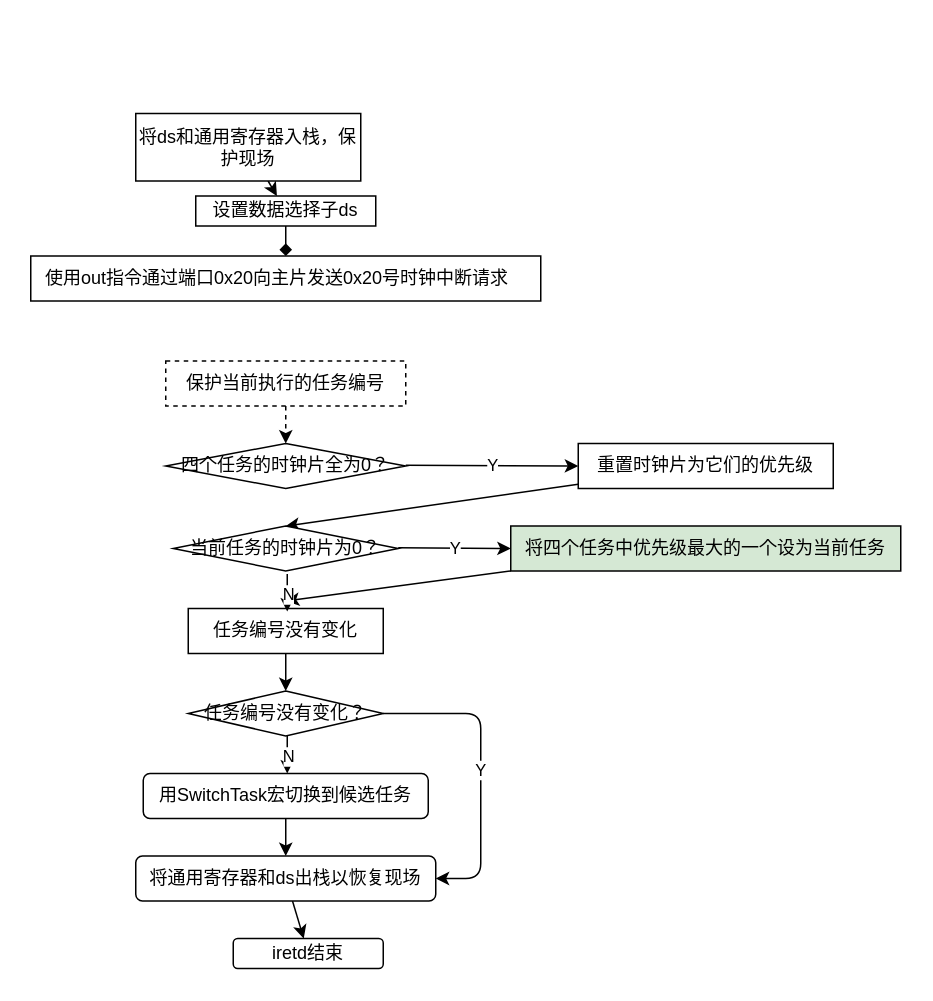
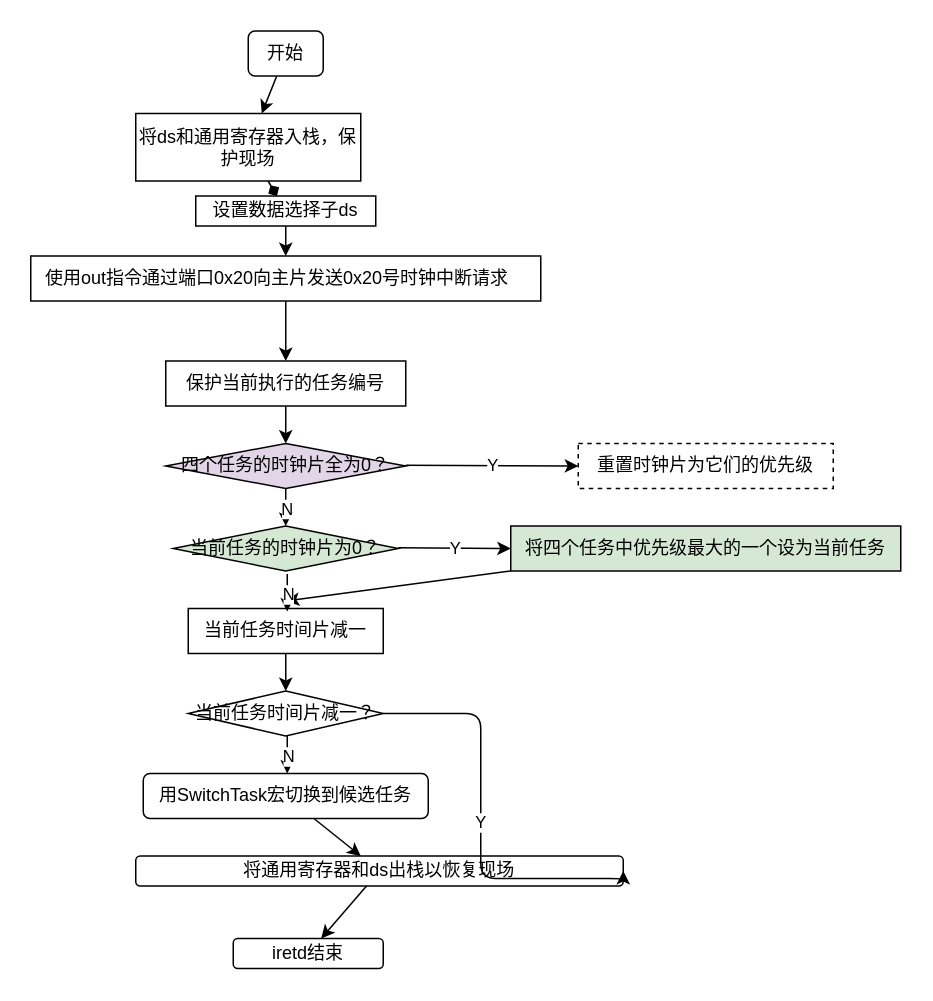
node "开始": added
edge "开始" -> "将ds和通用寄存器入栈，保护现场": added
edge "将ds和通用寄存器入栈，保护现场" -> "设置数据选择子ds": arrowhead classic -> diamond
edge "设置数据选择子ds" -> "使用out指令通过端口0x20向主片发送0x20号时钟中断请求": arrowhead diamond -> classic
edge "使用out指令通过端口0x20向主片发送0x20号时钟中断请求" -> "保护当前执行的任务编号": added
node "保护当前执行的任务编号": style dashed -> solid
edge "保护当前执行的任务编号" -> "四个任务的时钟片全为0？": style dashed -> solid
node "四个任务的时钟片全为0？": fillcolor #ffffff -> #e1d5e7
node "重置时钟片为它们的优先级": style solid -> dashed
edge "四个任务的时钟片全为0？" -> "当前任务的时钟片为0？": added, label "N"
edge "重置时钟片为它们的优先级" -> "当前任务的时钟片为0？": removed
node "当前任务的时钟片为0？": fillcolor #ffffff -> #d5e8d4
node "任务编号没有变化": label "任务编号没有变化" -> "当前任务时间片减一"
node "任务编号没有变化？": label "任务编号没有变化？" -> "当前任务时间片减一？"
node "将通用寄存器和ds出栈以恢复现场": size 300x45 -> 488x30
